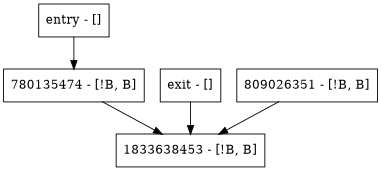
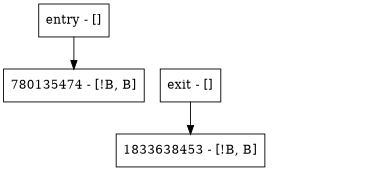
node "809026351 - [!B, B]": removed
edge "780135474 - [!B, B]" -> "1833638453 - [!B, B]": removed
